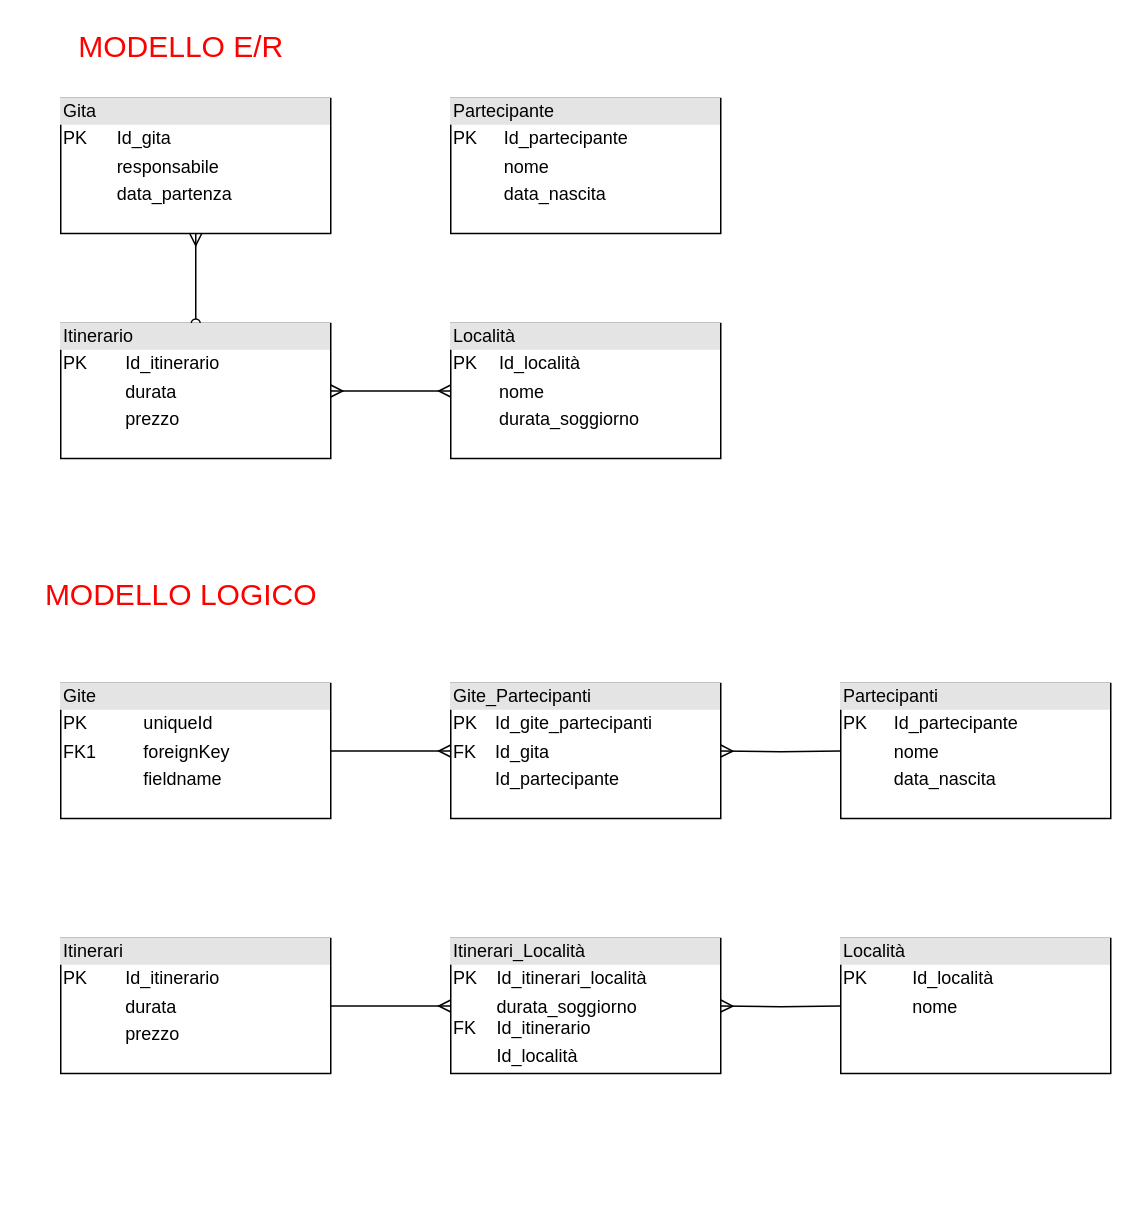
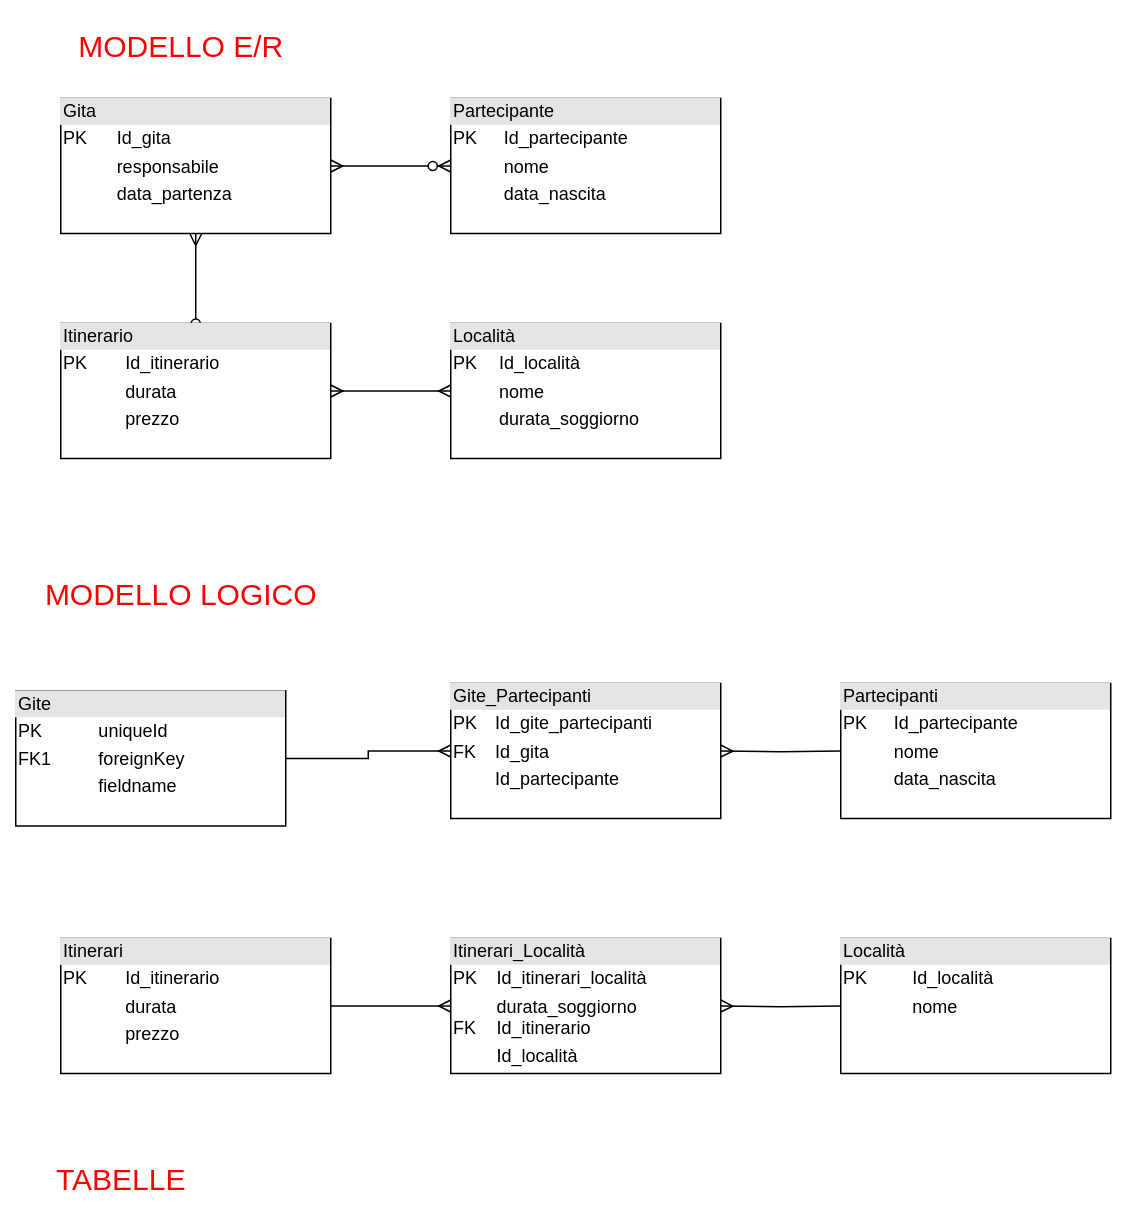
edge "Gita PK Id_gita responsabile data_partenza" -- "Partecipante PK Id_partecipante nome data_nascita": added
node "Gite PK uniqueId FK1 foreignKey fieldname": moved (196, 751) -> (151, 758)
node "TABELLE": added
